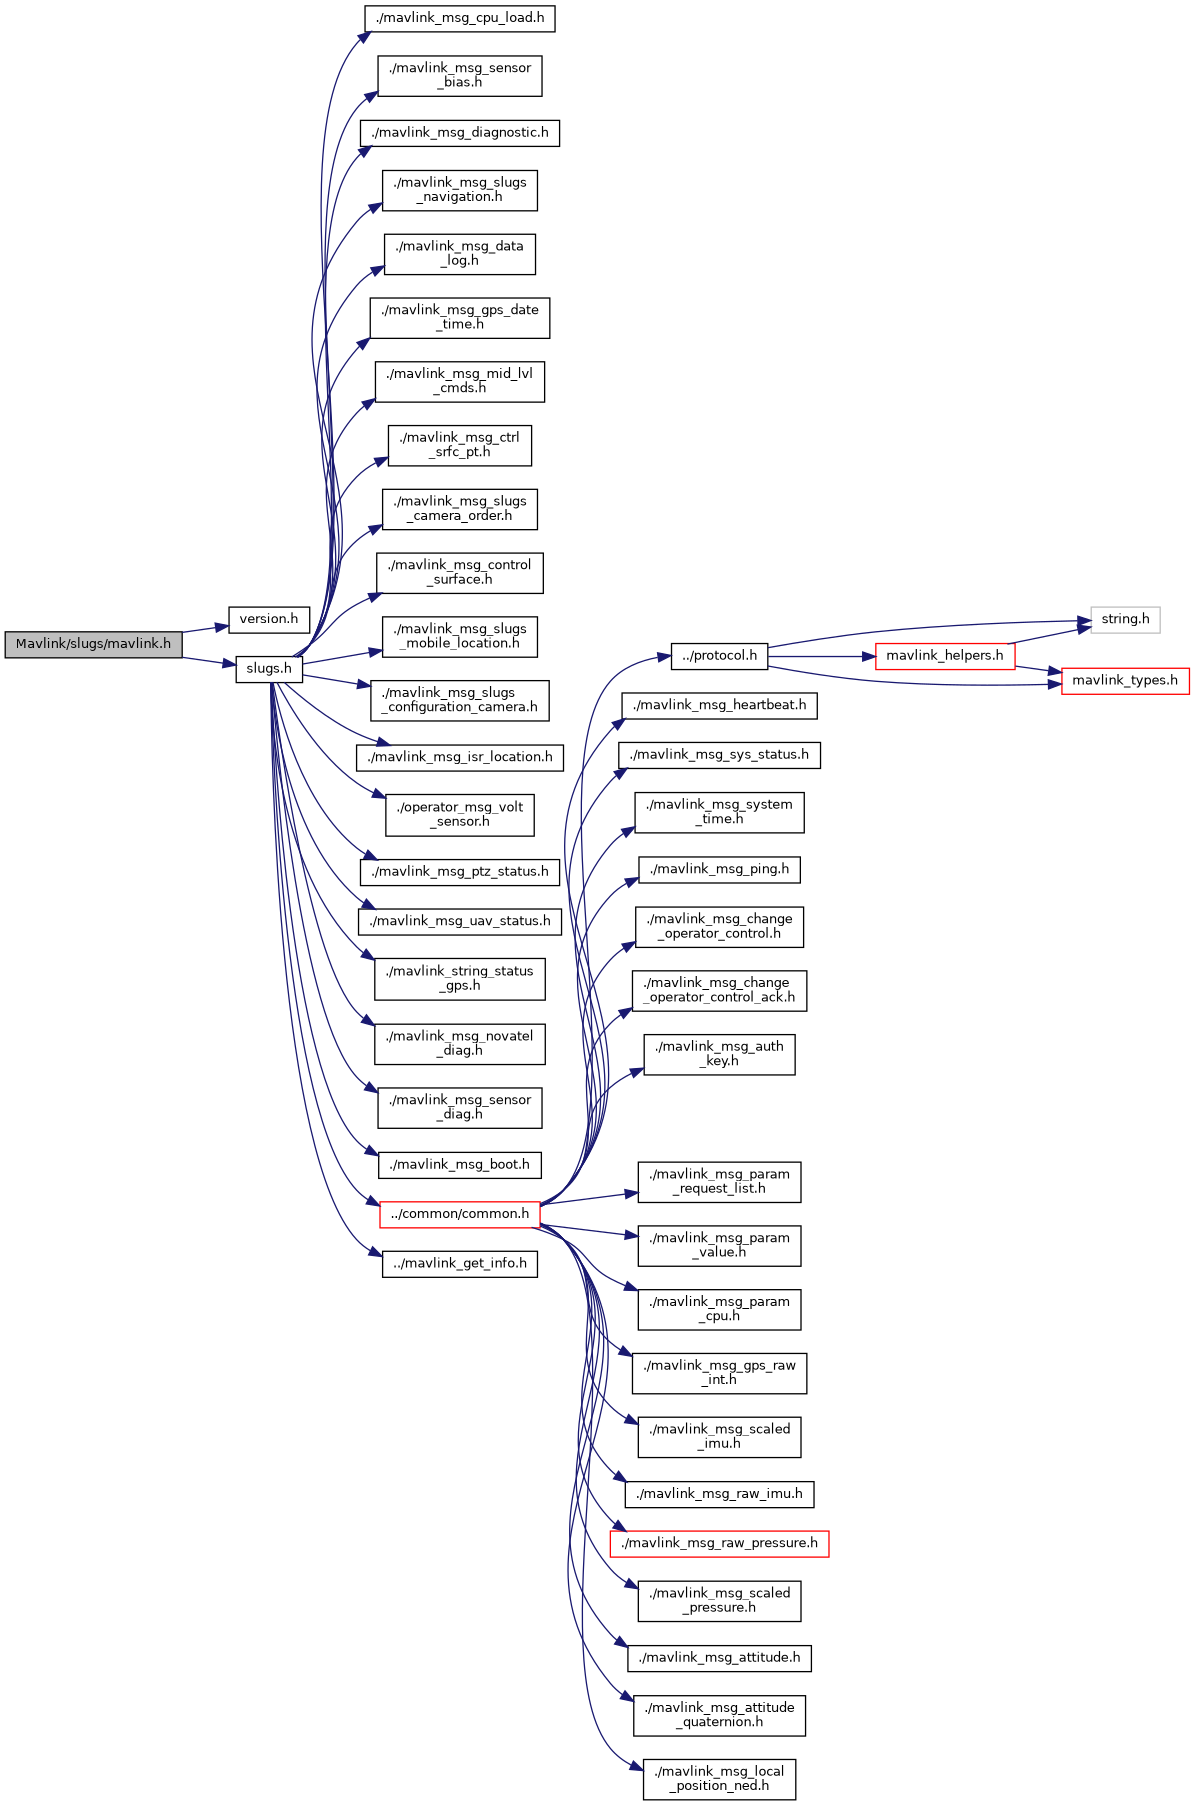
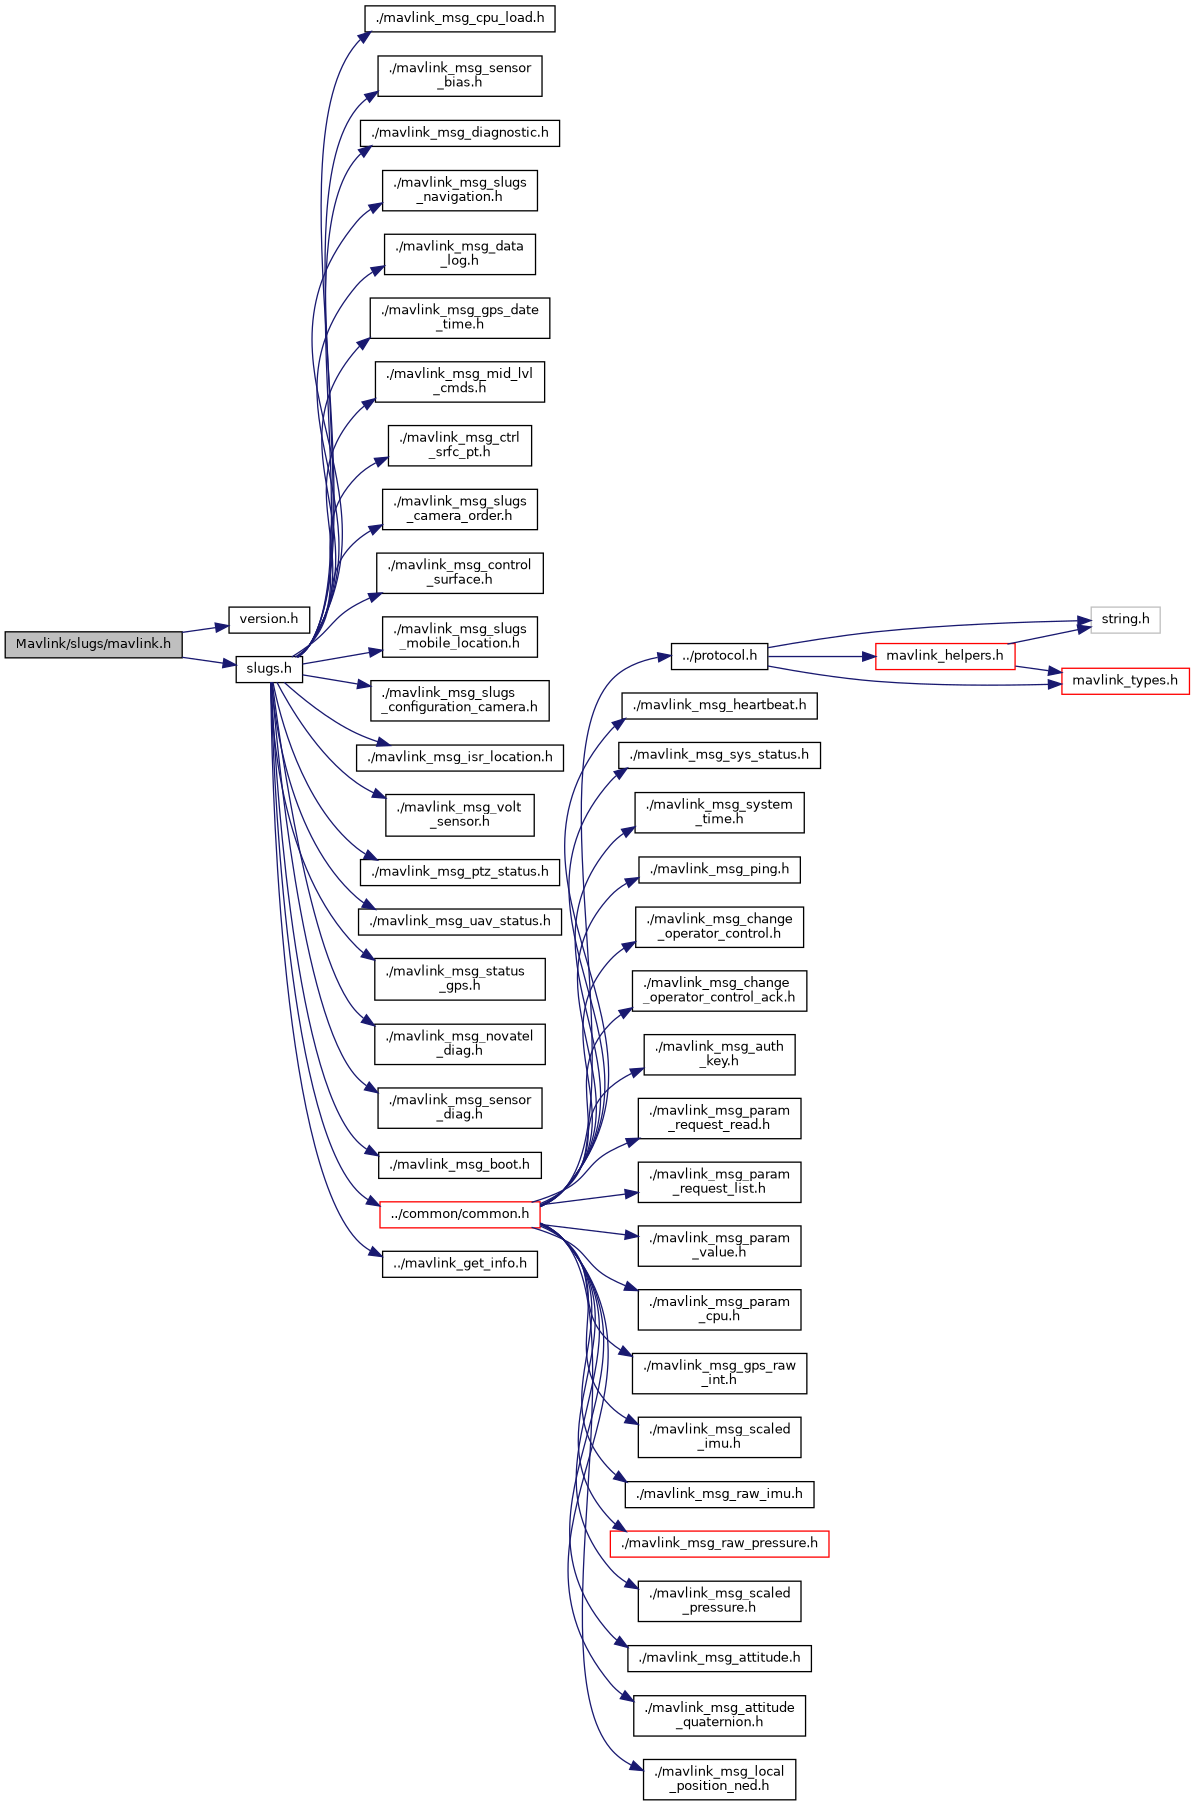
node "./operator_msg_volt _sensor.h": label "./operator_msg_volt _sensor.h" -> "./mavlink_msg_volt _sensor.h"
node "./mavlink_string_status _gps.h": label "./mavlink_string_status _gps.h" -> "./mavlink_msg_status _gps.h"
node "./mavlink_msg_param _request_read.h": added
